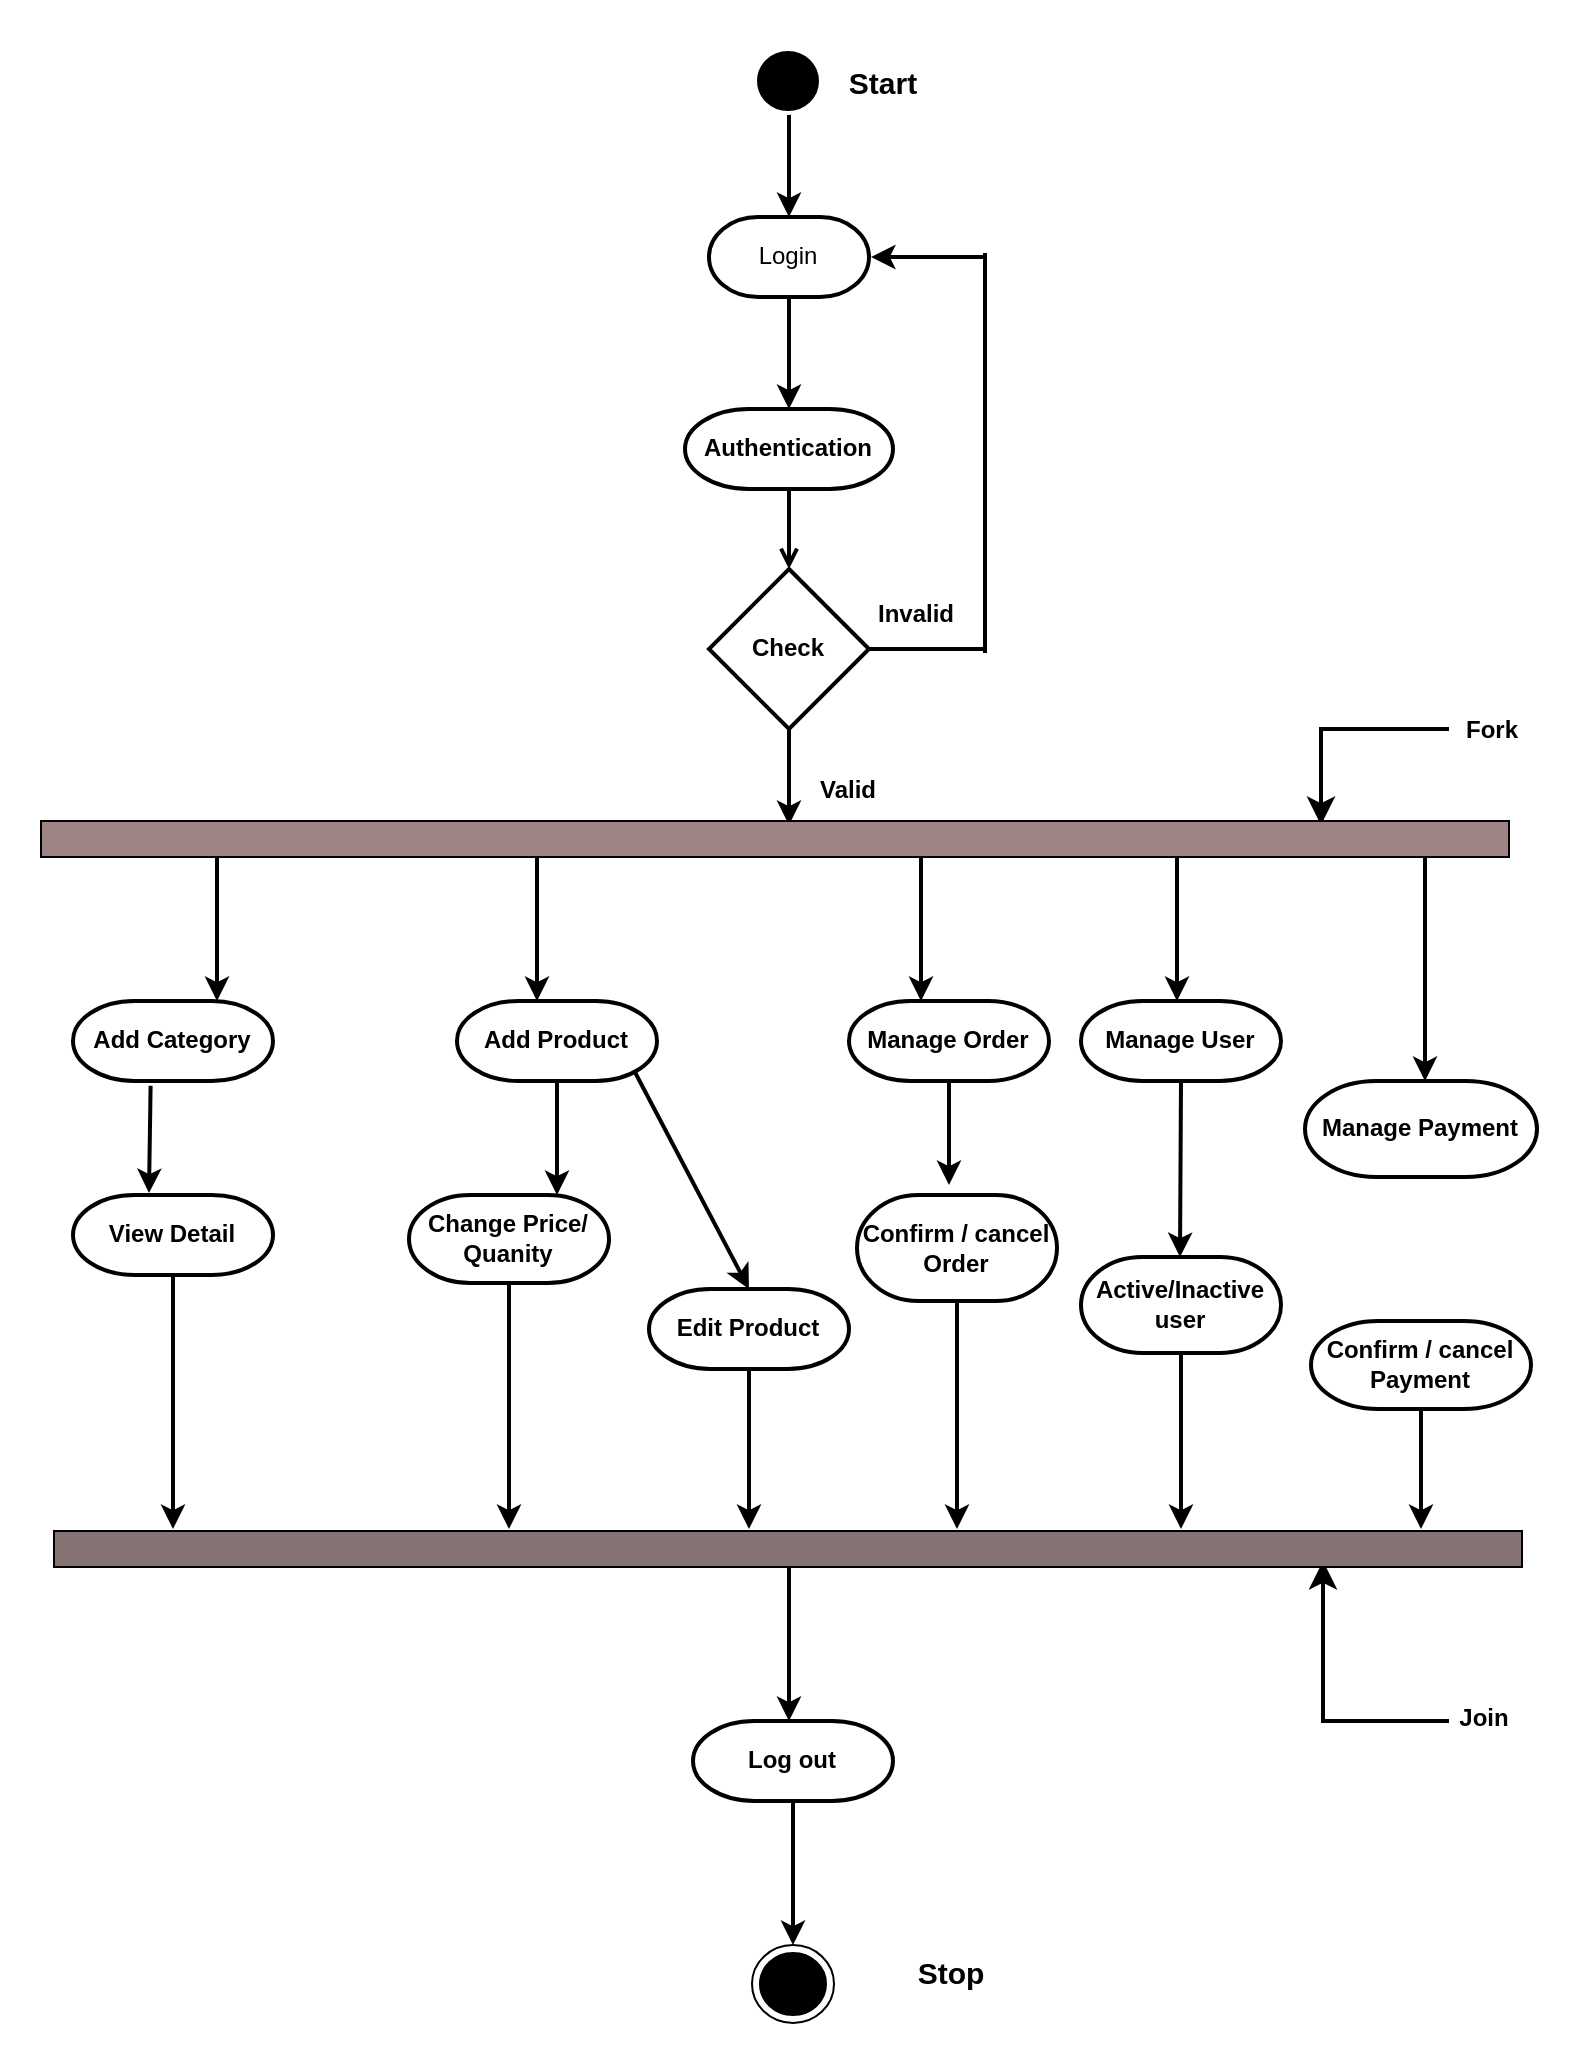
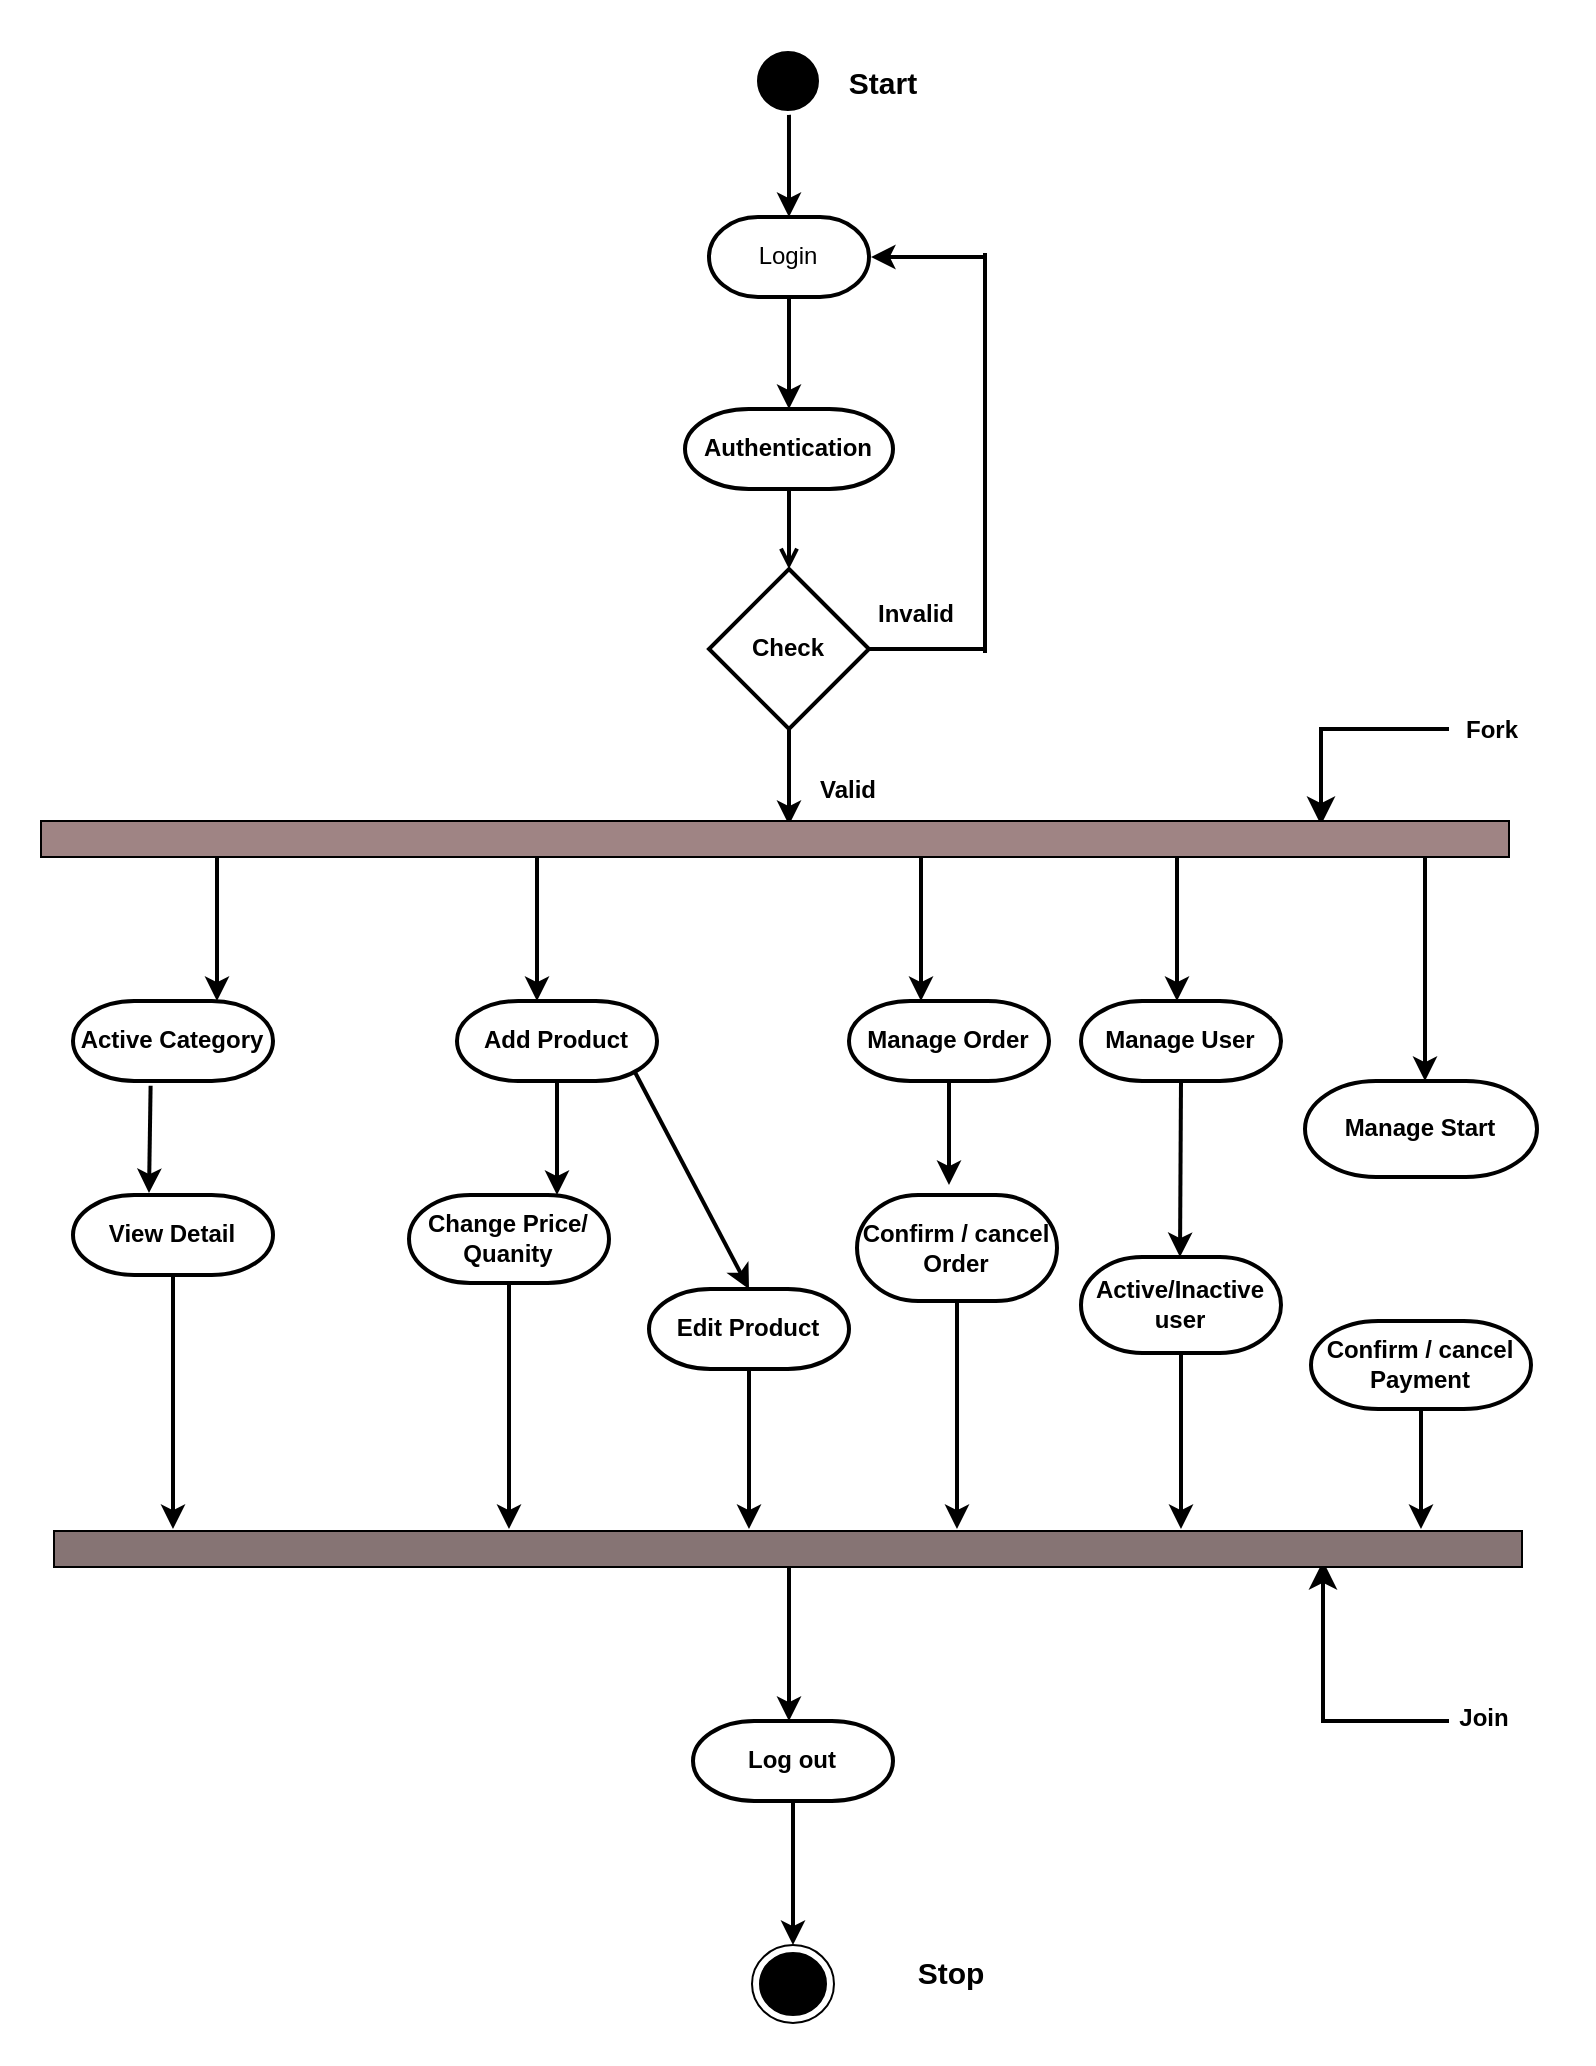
node "Add Category": label "Add Category" -> "Active Category"
node "Manage Payment": label "Manage Payment" -> "Manage Start"
